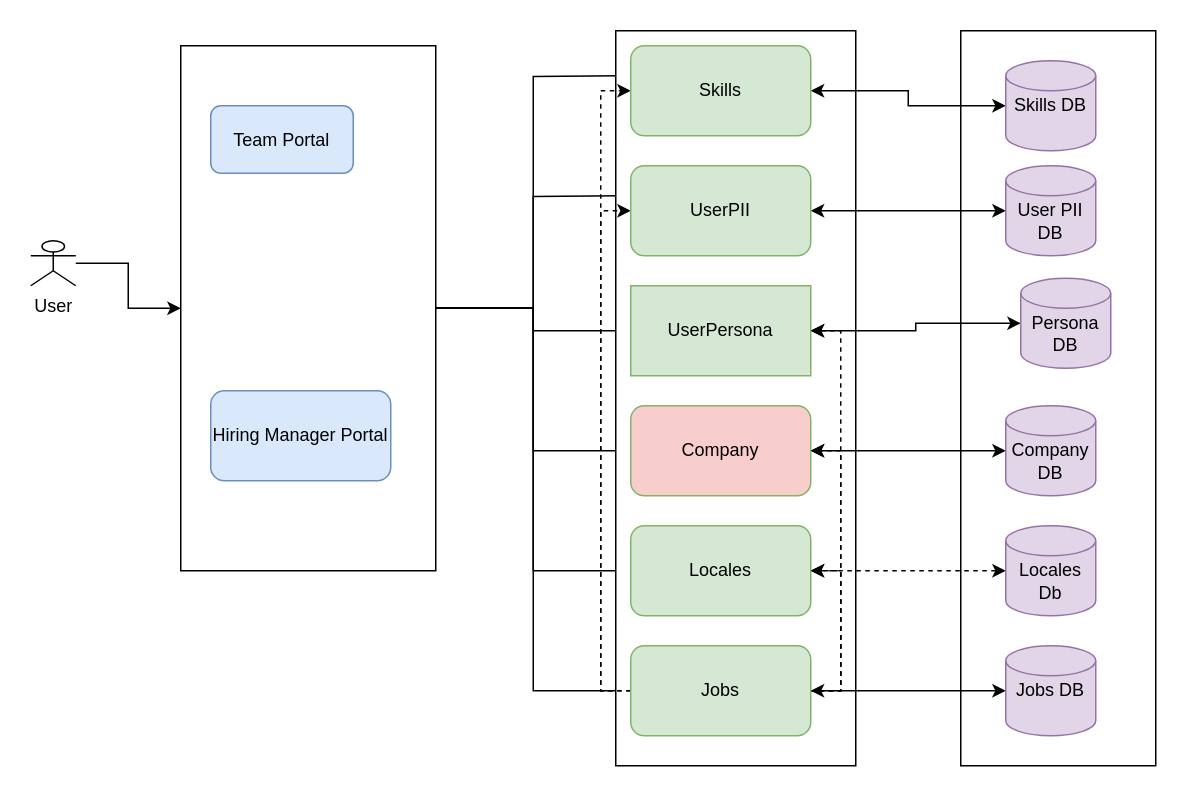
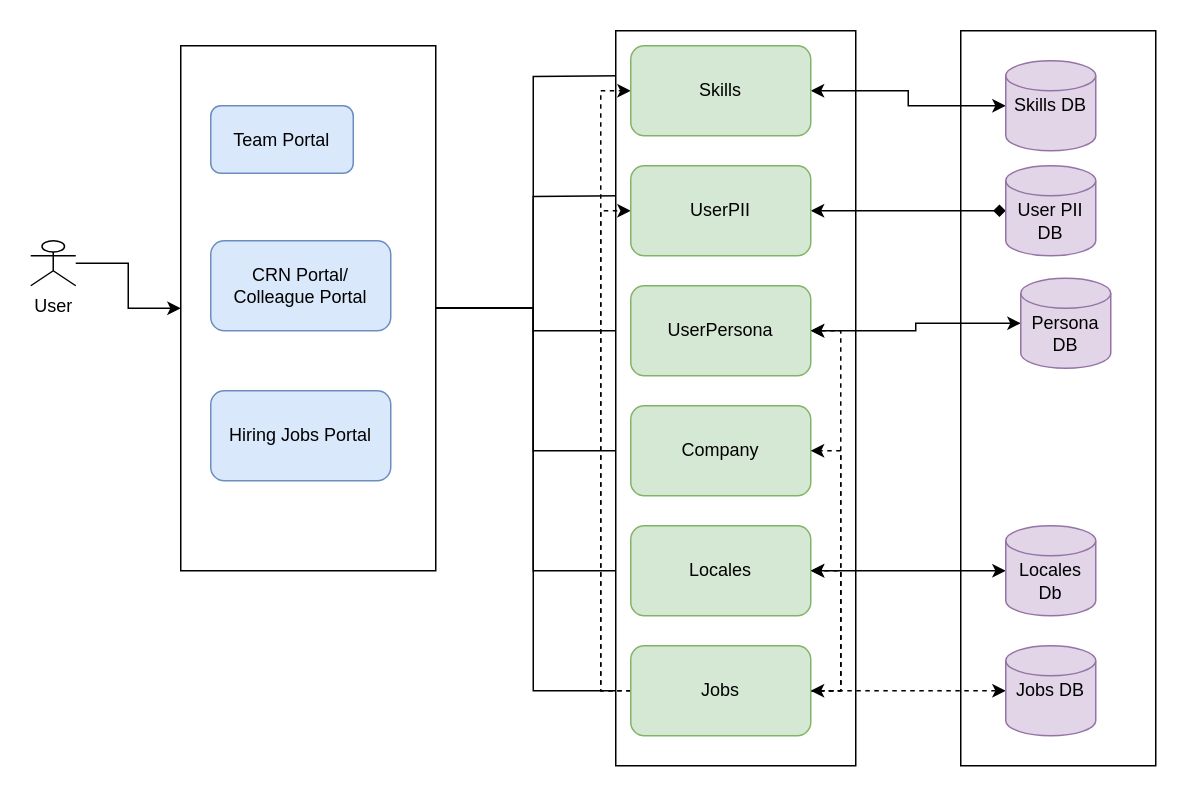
edge "UserPII" -- "User PII DB": arrowhead classic -> diamond
node "CRN Portal/ Colleague Portal": added
node "UserPersona": shape rectangle -> rounded rectangle
node "Hiring Manager Portal": label "Hiring Manager Portal" -> "Hiring Jobs Portal"
node "Company": fillcolor #f8cecc -> #d5e8d4
edge "Company" -- "Company DB": removed
node "Company DB": removed
edge "Locales" -- "Locales Db": style dashed -> solid
edge "Jobs" -- "Jobs DB": style solid -> dashed
